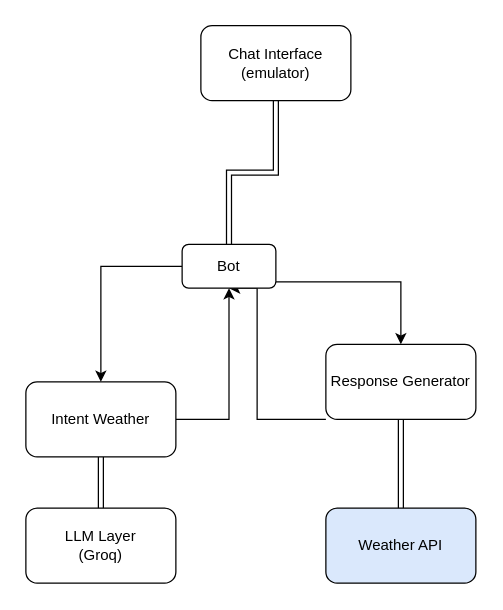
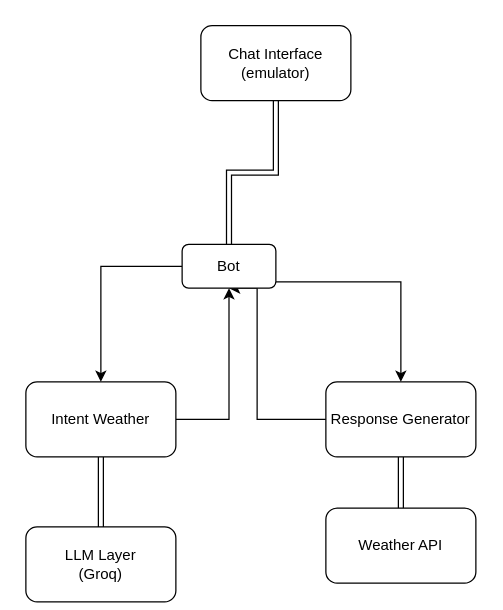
node "Response Generator": moved (401, 382) -> (401, 419)
node "LLM Layer (Groq)": moved (101, 546) -> (101, 564)
node "Weather API": fillcolor #dae8fc -> #ffffff
